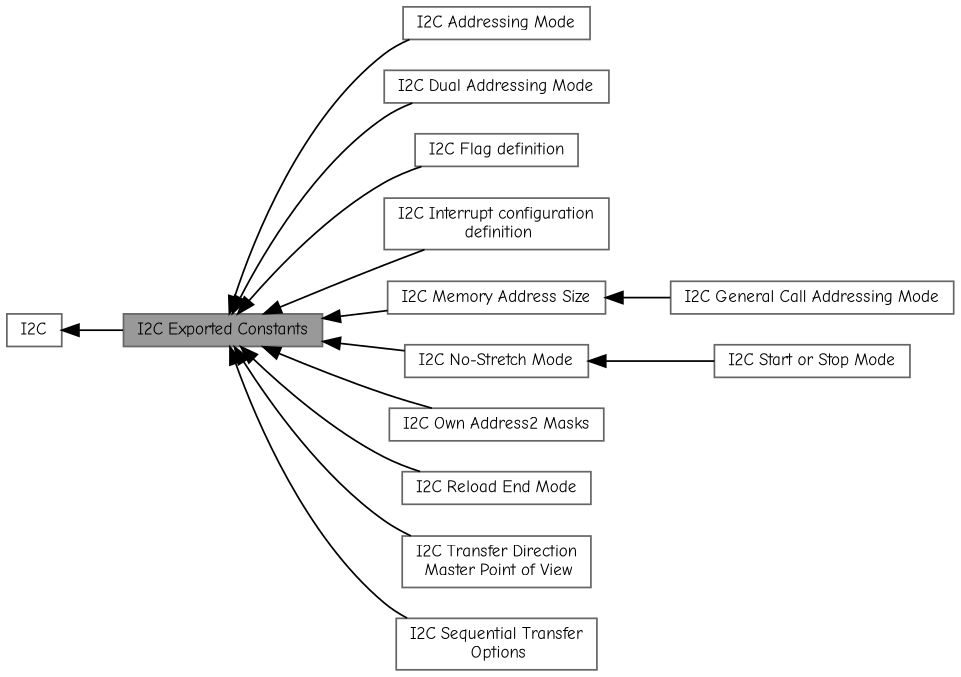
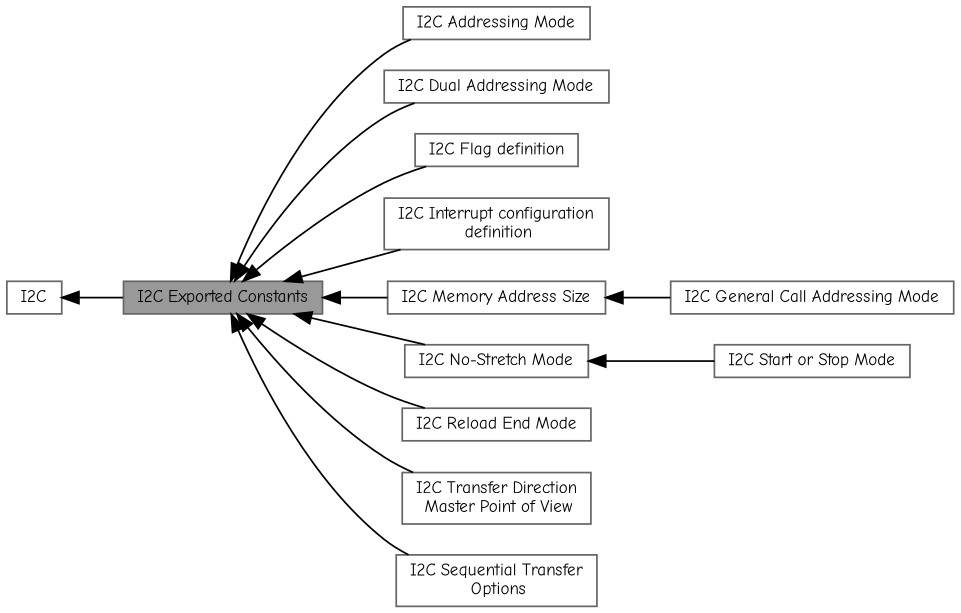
node "I2C Own Address2 Masks": removed
